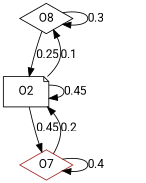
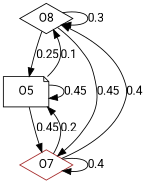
edge "O8" -> "O7": added, label "0.45"
node "O2": label "O2" -> "O5"
edge "O7" -> "O8": added, label "0.4"
